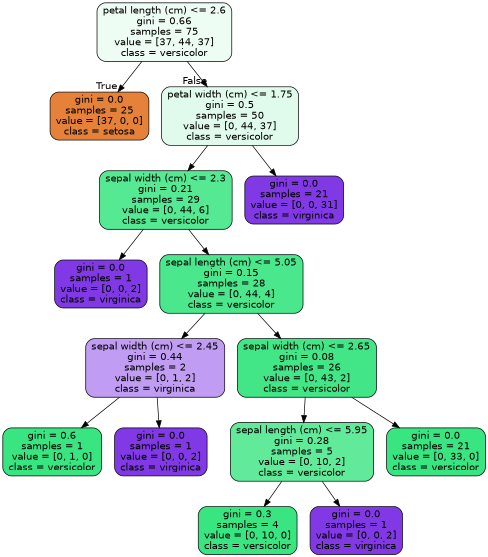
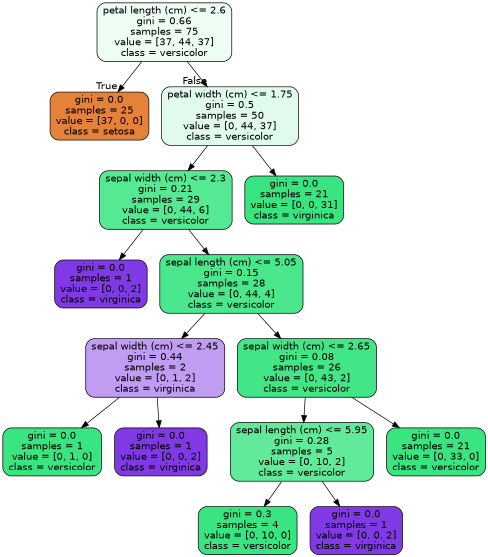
node "gini = 0.0 samples = 21 value = [0, 0, 31] class = virginica": fillcolor #8139e5 -> #39e581
node "gini = 0.6 samples = 1 value = [0, 1, 0] class = versicolor": label "gini = 0.6 samples = 1 value = [0, 1, 0] class = versicolor" -> "gini = 0.0 samples = 1 value = [0, 1, 0] class = versicolor"
